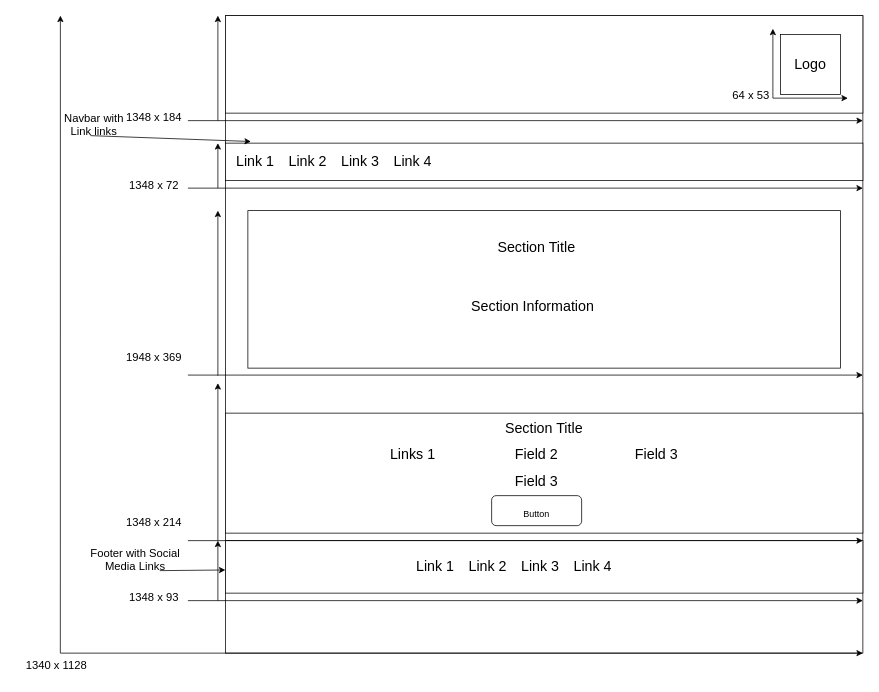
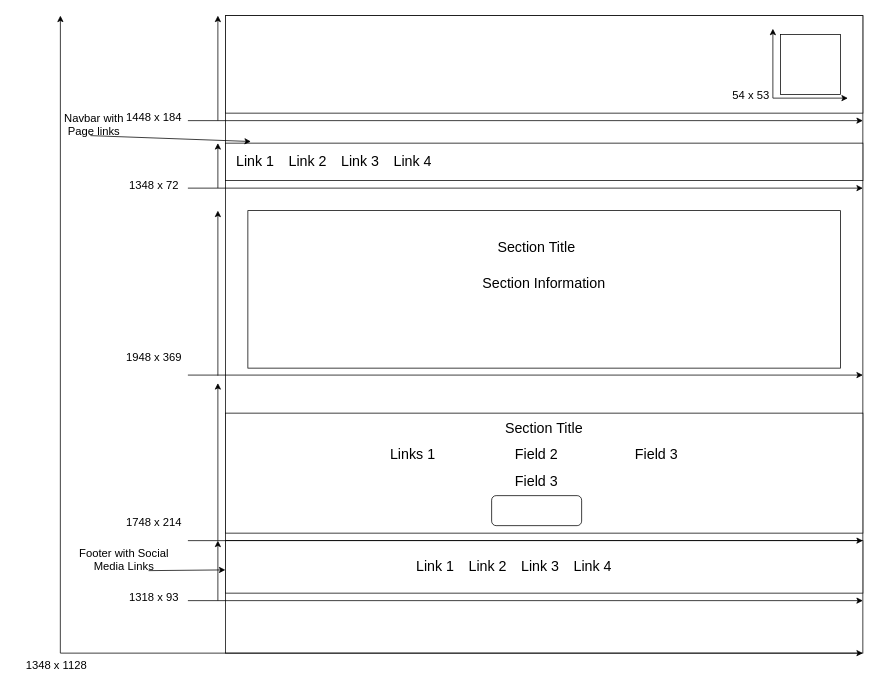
node "Logo": removed
node "64 x 53": label "64 x 53" -> "54 x 53"
node "1348 x 184": label "1348 x 184" -> "1448 x 184"
node "Navbar with Link links": label "Navbar with Link links" -> "Navbar with Page links"
node "Section Information": moved (533, 306) -> (544, 284)
node "Button": removed
node "1348 x 214": label "1348 x 214" -> "1748 x 214"
node "Footer with Social Media Links": moved (135, 559) -> (124, 559)
node "1348 x 93": label "1348 x 93" -> "1318 x 93"
node "1340 x 1128": label "1340 x 1128" -> "1348 x 1128"
